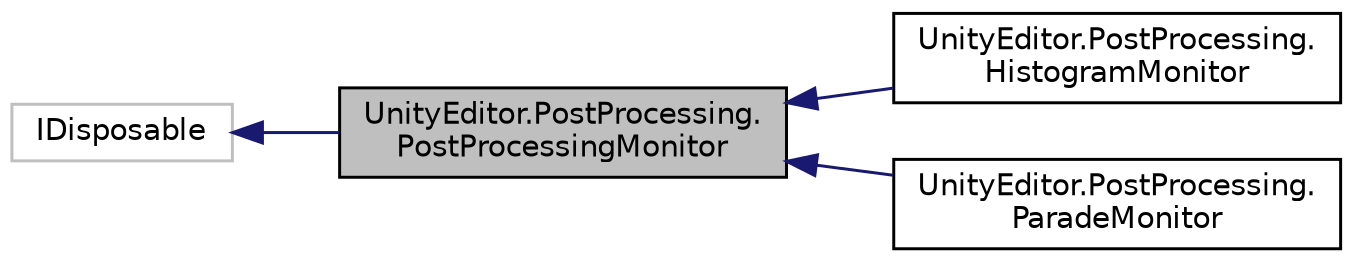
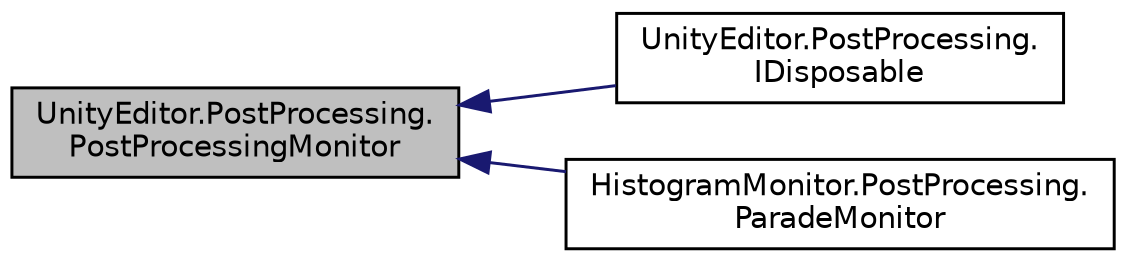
node "UnityEditor.PostProcessing. HistogramMonitor": label "UnityEditor.PostProcessing. HistogramMonitor" -> "UnityEditor.PostProcessing. IDisposable"
node "IDisposable": removed
node "UnityEditor.PostProcessing. ParadeMonitor": label "UnityEditor.PostProcessing. ParadeMonitor" -> "HistogramMonitor.PostProcessing. ParadeMonitor"
